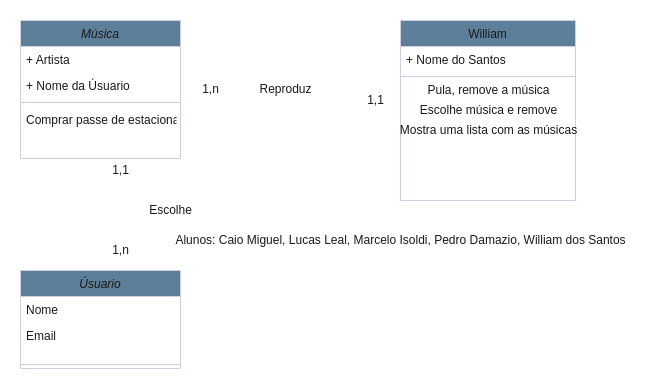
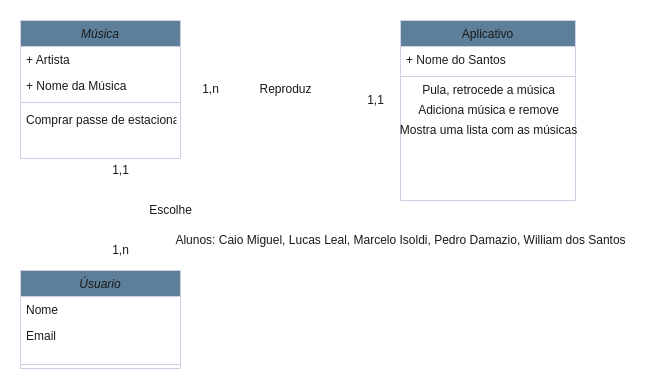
node "William": label "William" -> "Aplicativo"
node "+ Nome da Úsuario": label "+ Nome da Úsuario" -> "+ Nome da Música"
node "Pula, remove a música": label "Pula, remove a música" -> "Pula, retrocede a música"
node "Escolhe música e remove": label "Escolhe música e remove" -> "Adiciona música e remove"
